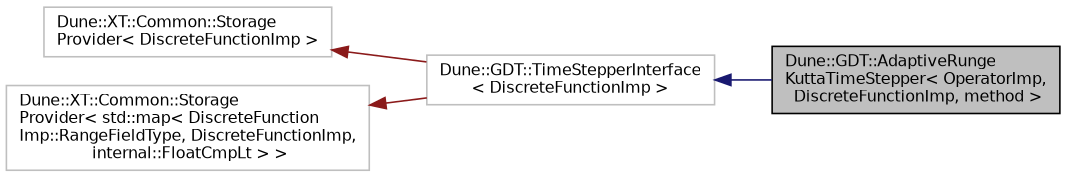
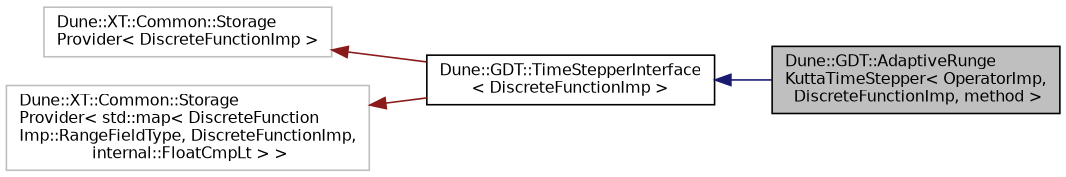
node "Dune::GDT::TimeStepperInterface < DiscreteFunctionImp >": color grey75 -> black
